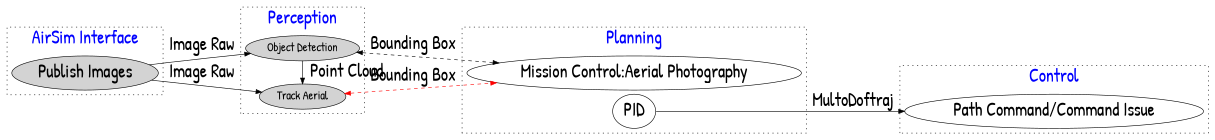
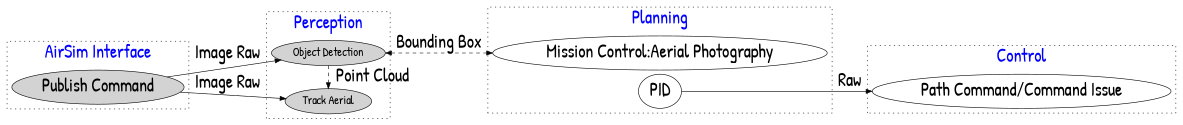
edge "Object Detection" -> "Track Aerial": style solid -> dashed
node "Publish Images": label "Publish Images" -> "Publish Command"
edge "Mission Control:Aerial Photography" -- "Track Aerial": removed, label "Bounding Box"
edge "PID" -> "Path Command/Command Issue": label "MultoDoftraj" -> "Raw"
